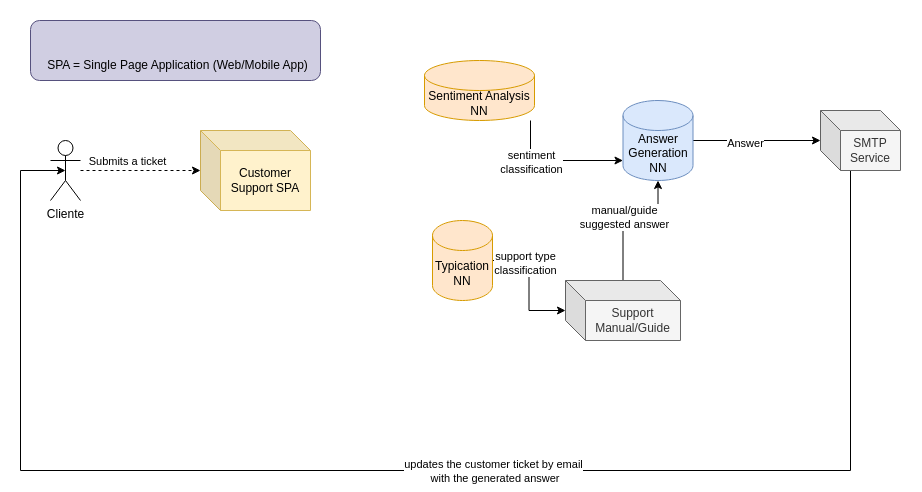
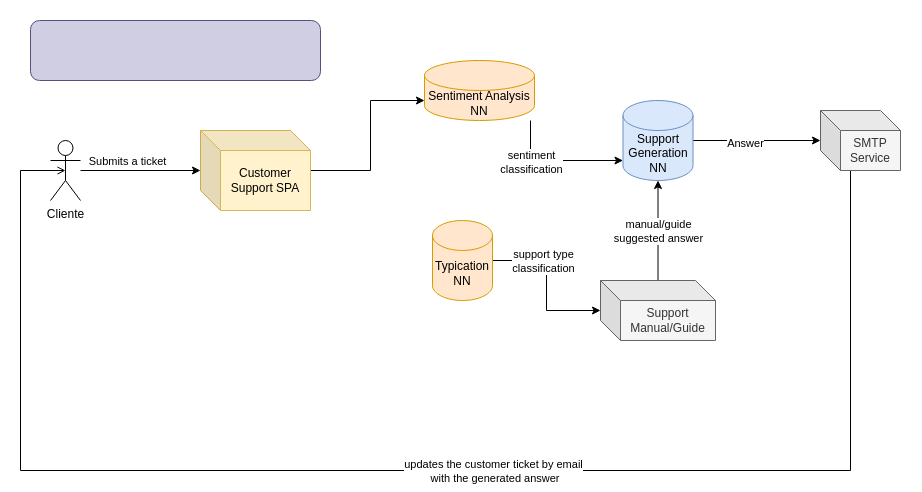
node "SPA = Single Page Application (Web/Mobile App)": removed
edge "Customer Support SPA" -> "Sentiment Analysis NN": added
node "Answer Generation NN": label "Answer Generation NN" -> "Support Generation NN"
edge "SMTP Service" -> "Cliente": arrowhead classic -> open
edge "Cliente" -> "Customer Support SPA": style dashed -> solid
node "Support Manual/Guide": moved (623, 311) -> (658, 311)
